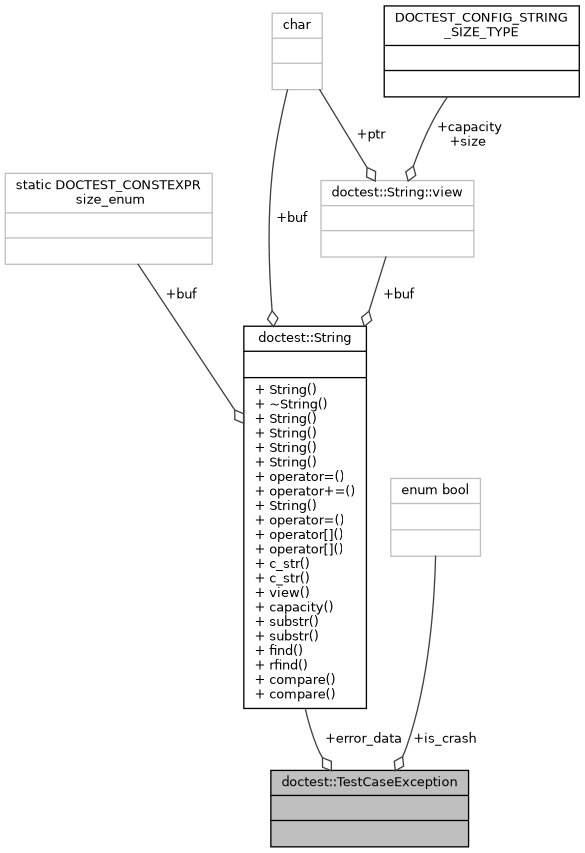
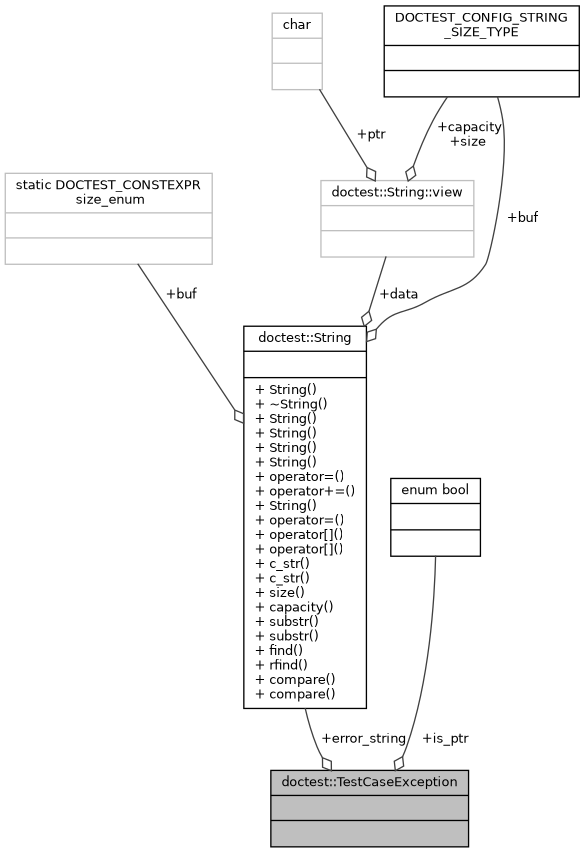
edge "char" -> "doctest::String": now "DOCTEST_CONFIG_STRING" -> "doctest::String"
edge "doctest::String::view" -> "doctest::String": label " +buf" -> " +data"
node "enum bool": color grey75 -> black
node "doctest::String": text "+ view()" -> "+ size()"
edge "doctest::String" -> "doctest::TestCaseException": label " +error_data" -> " +error_string"
edge "enum bool" -> "doctest::TestCaseException": label " +is_crash" -> " +is_ptr"
